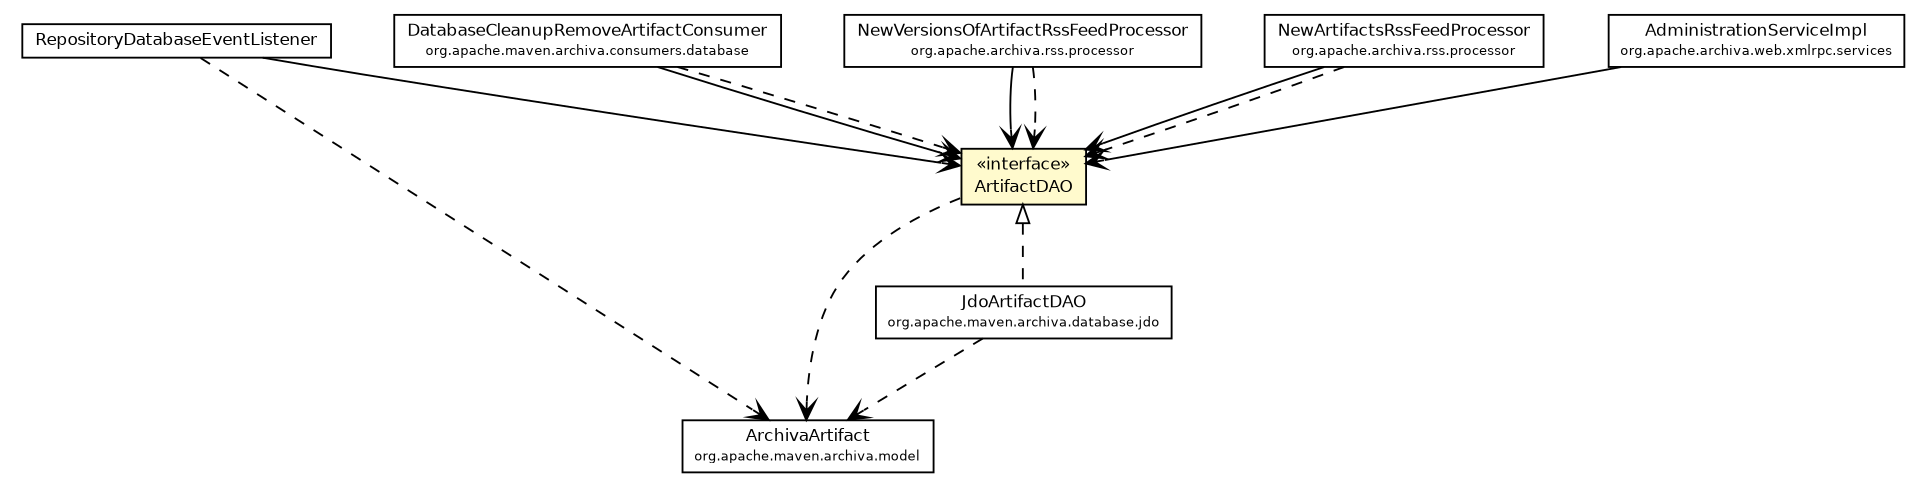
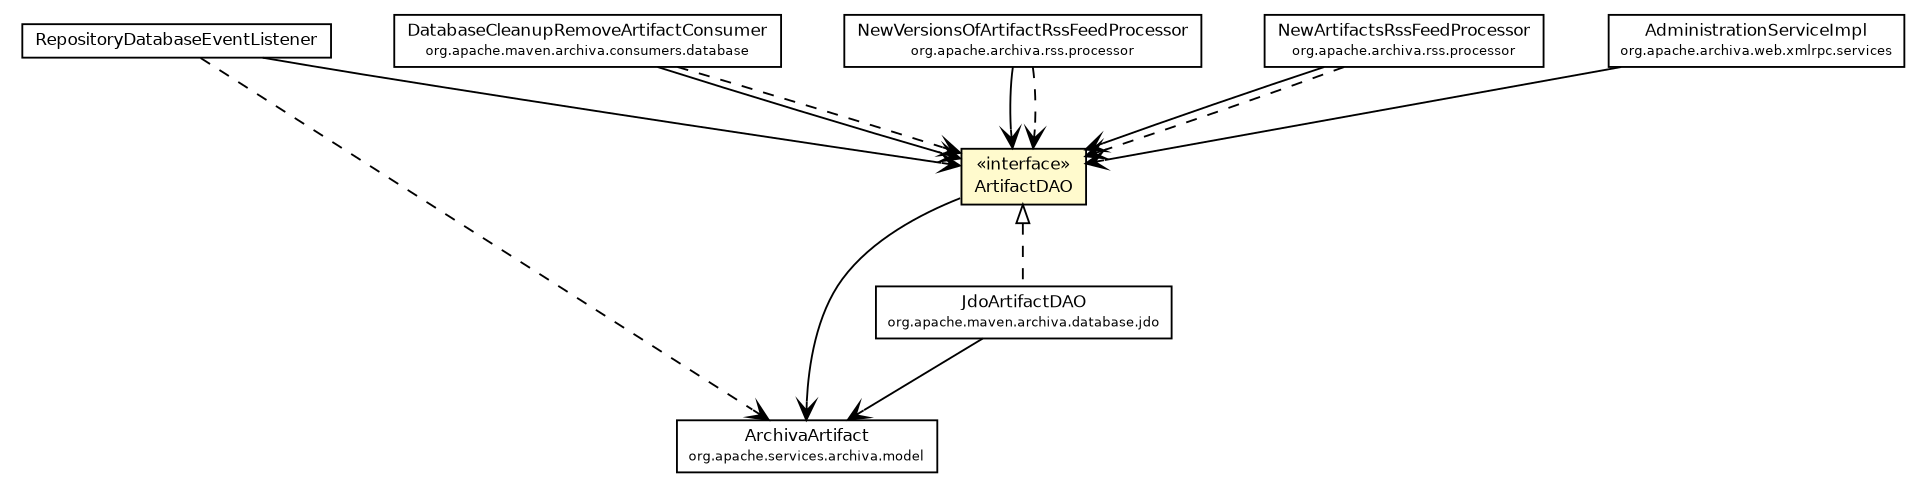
edge "ArtifactDAO" -> "ArchivaArtifact": style dashed -> solid
edge "JdoArtifactDAO" -> "ArchivaArtifact": style dashed -> solid
node "ArchivaArtifact": text "org.apache.maven.archiva.model" -> "org.apache.services.archiva.model"
